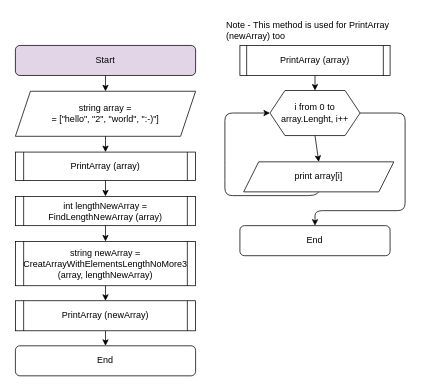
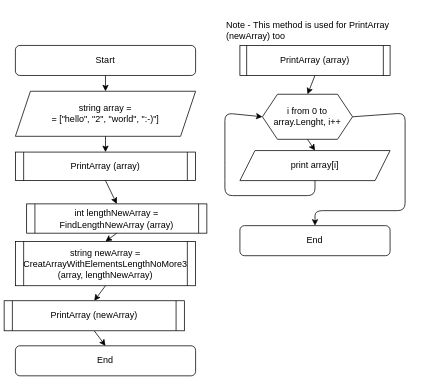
node "Start": fillcolor #e1d5e7 -> #ffffff
node "i from 0 to array.Lenght, i++": moved (315, 113) -> (307, 117)
node "print array[i]": moved (318, 177) -> (315, 165)
node "int lengthNewArray = FindLengthNewArray (array)": moved (105, 211) -> (117, 218)
node "PrintArray (newArray)": moved (105, 315) -> (94, 315)
